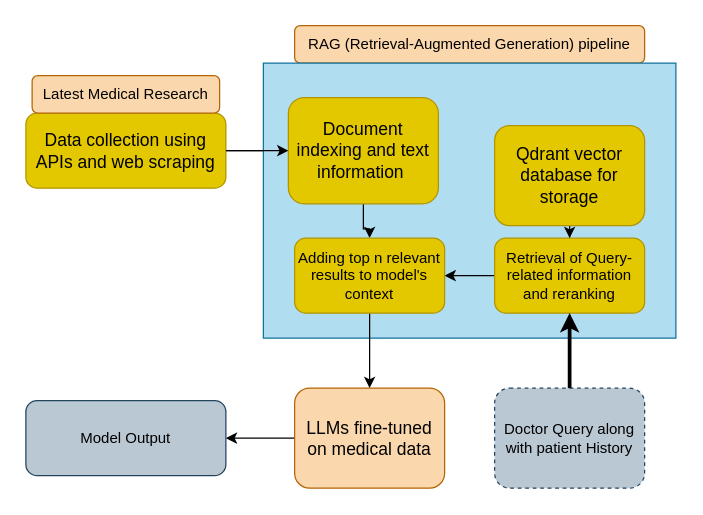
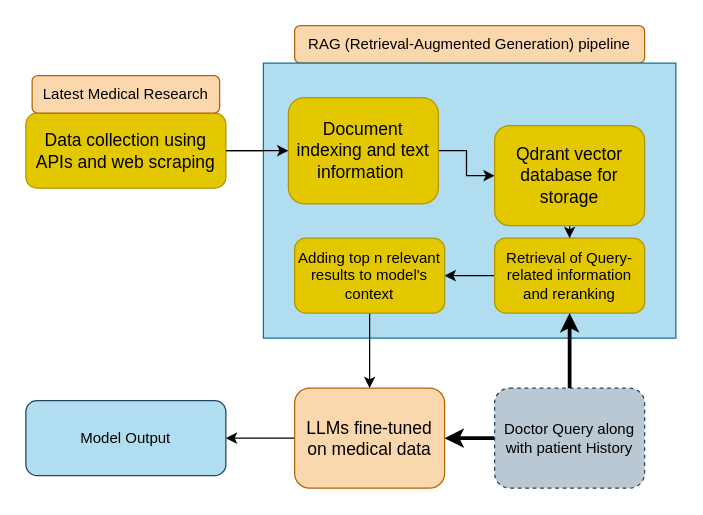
edge "Document indexing and text information" -> "Adding top n relevant results to model's context": now "Document indexing and text information" -> "Qdrant vector database for storage"
node "Model Output": fillcolor #bac8d3 -> #b1ddf0
edge "Doctor Query along with patient History" -> "LLMs fine-tuned on medical data": added
